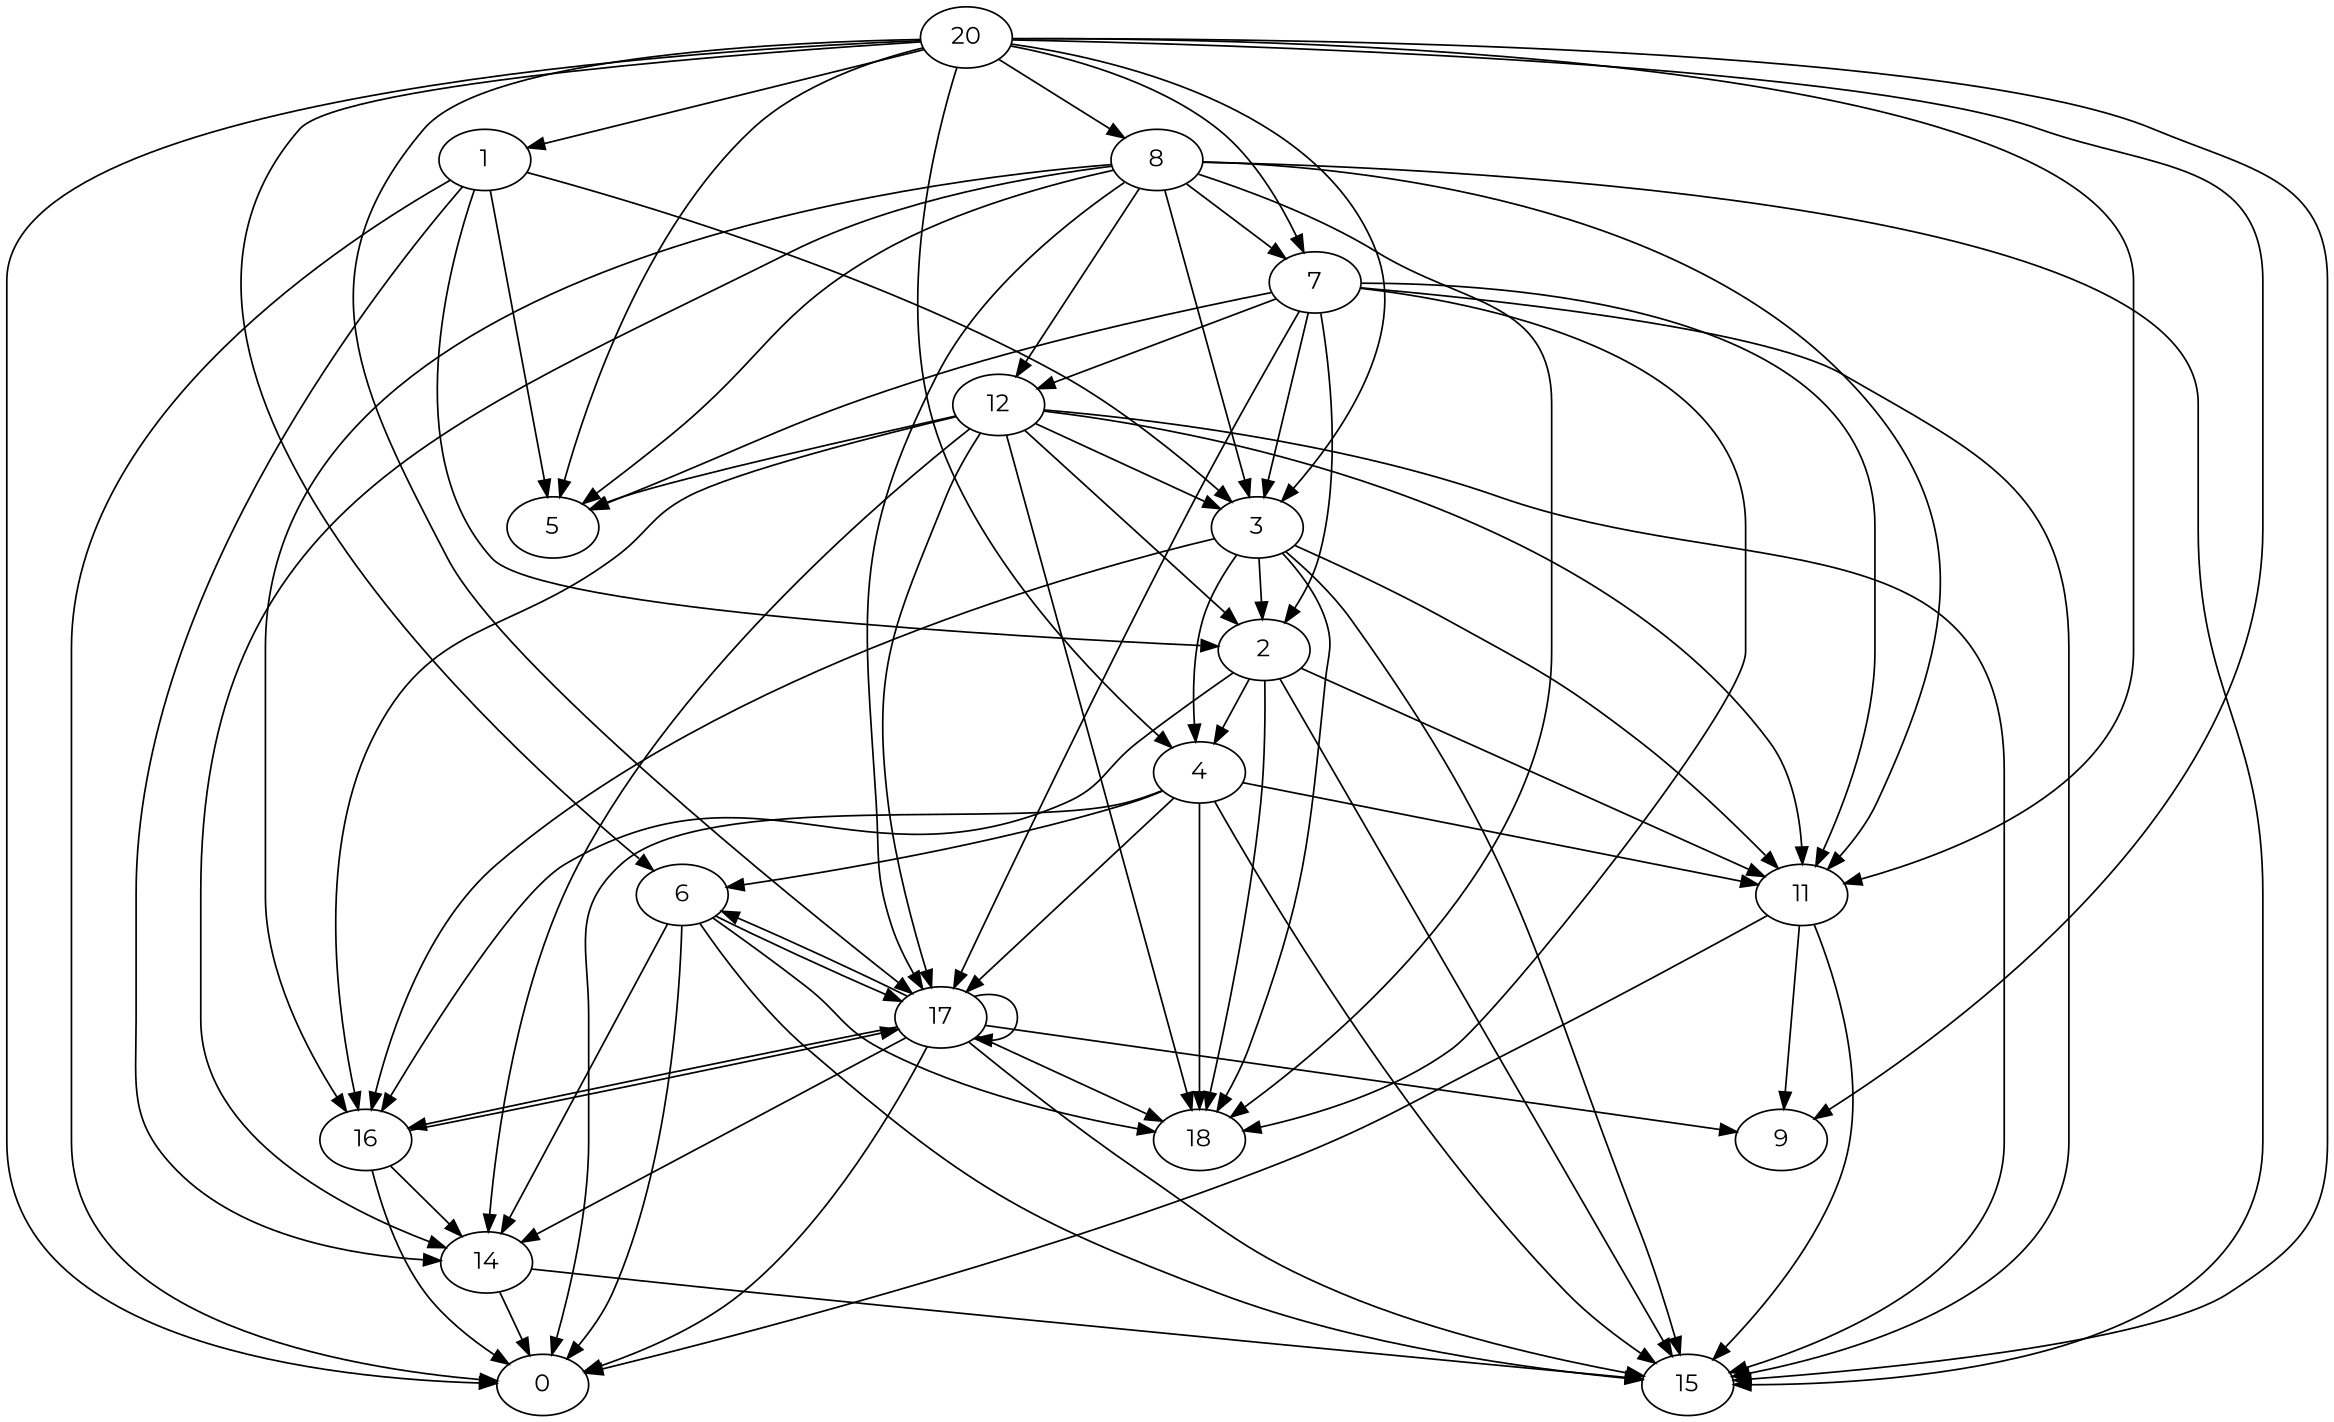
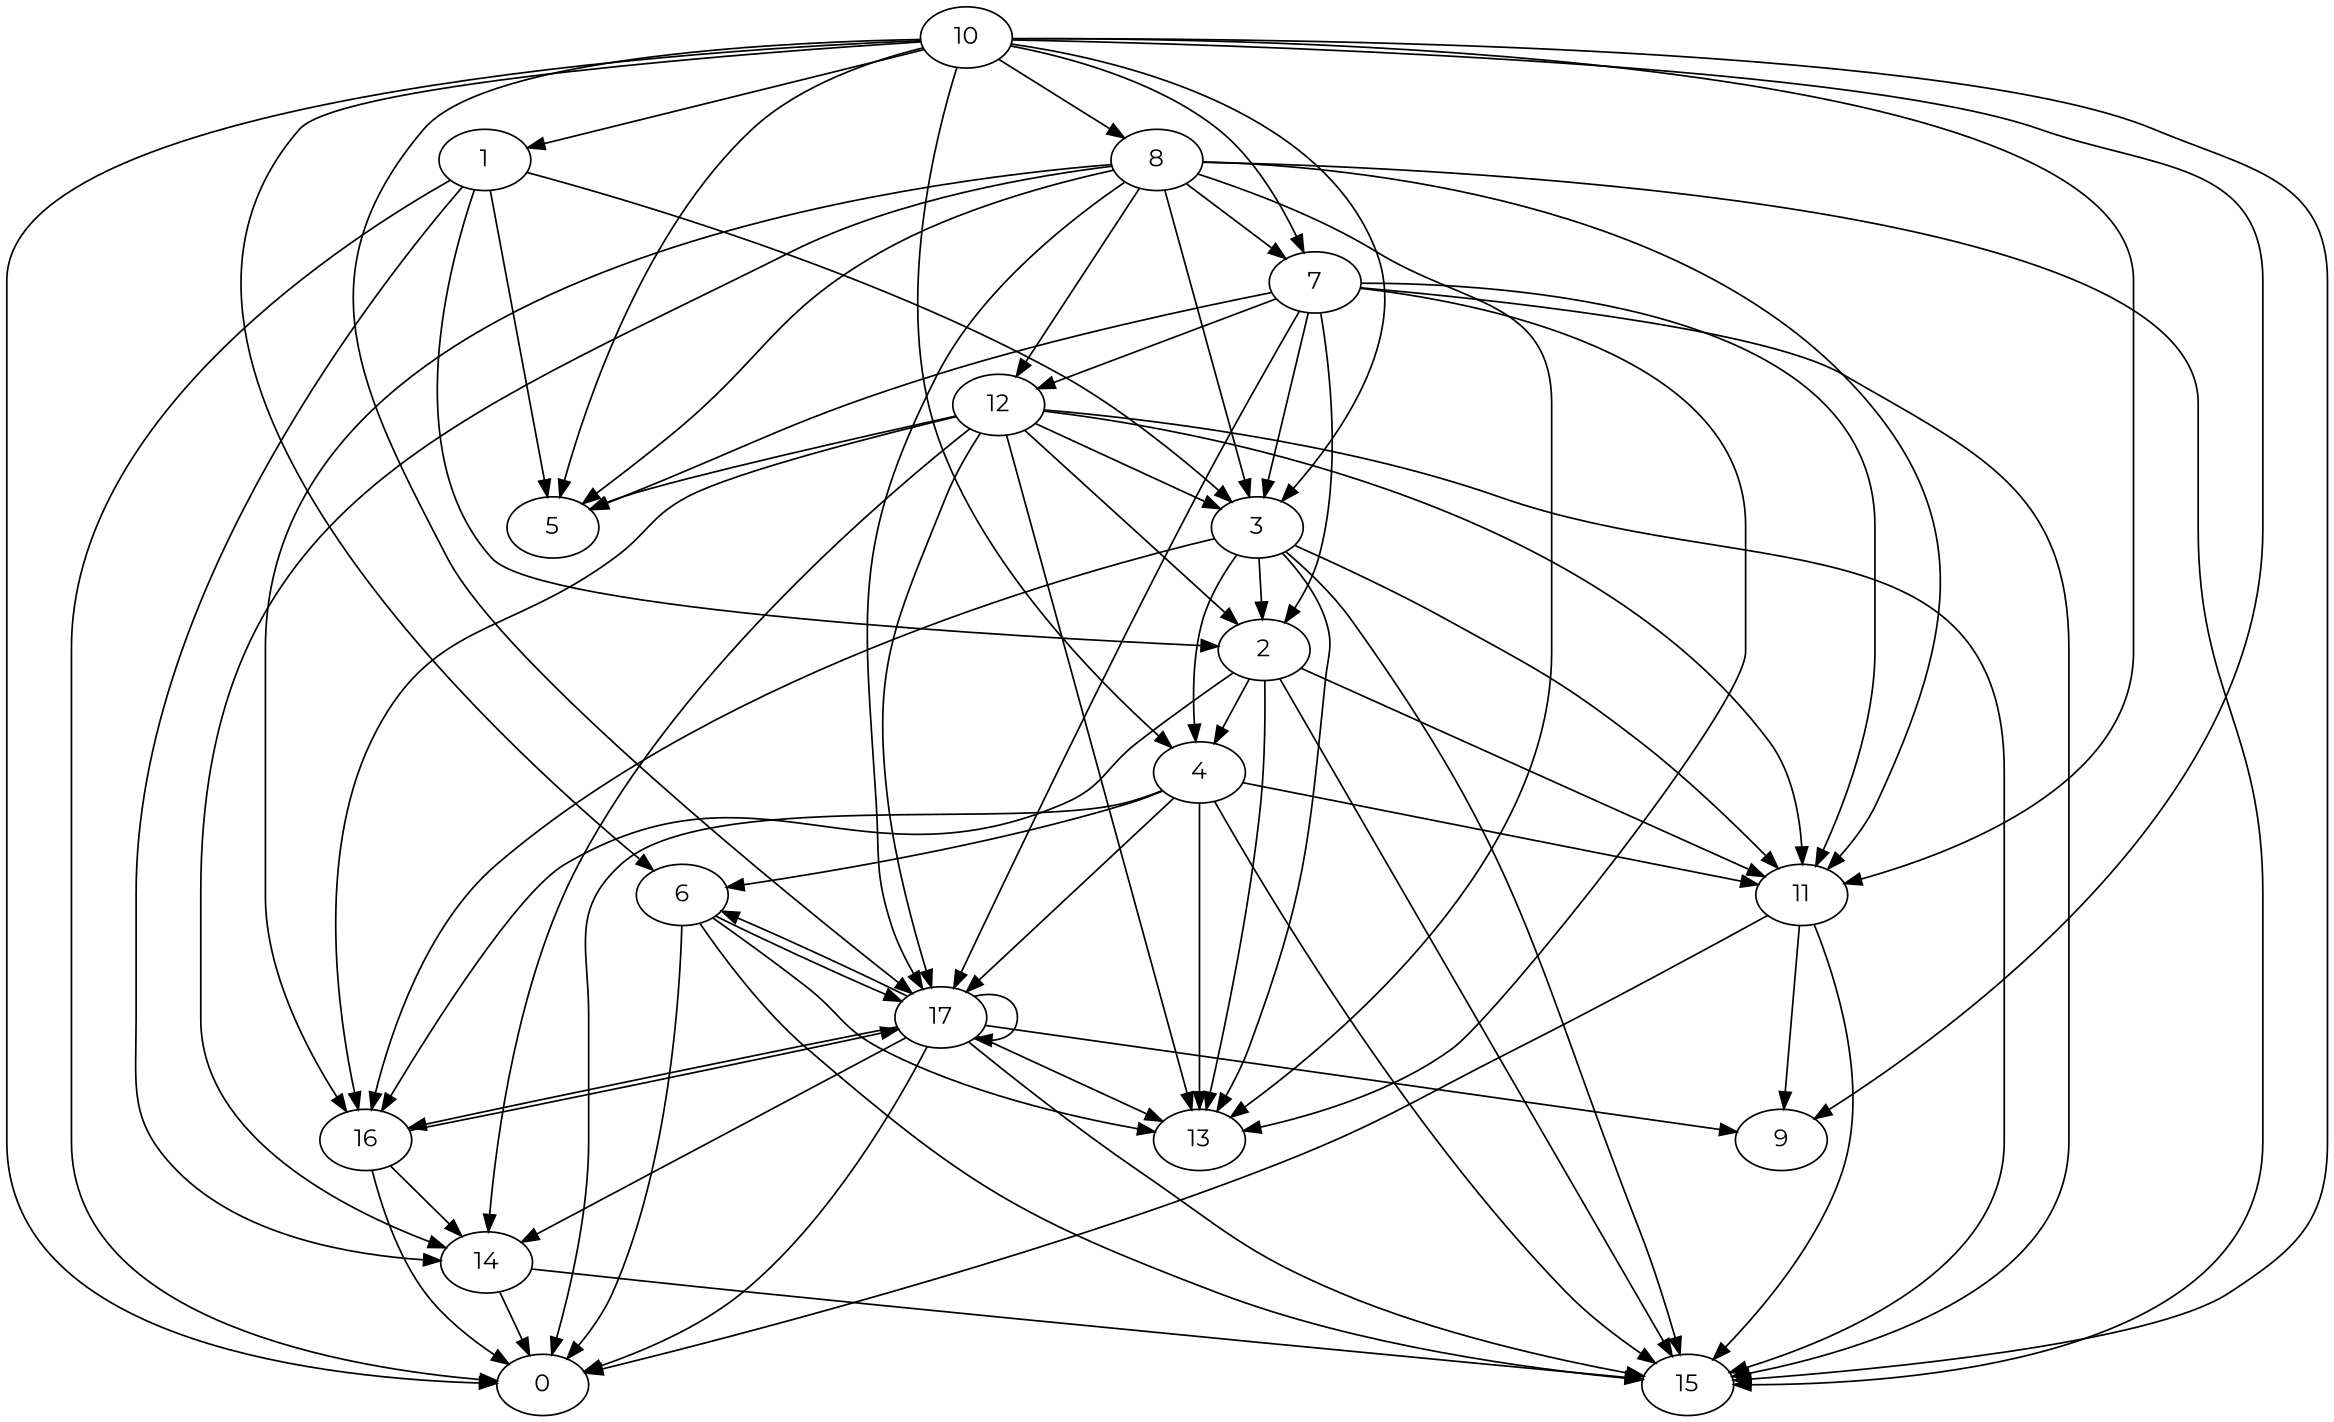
node "20": label "20" -> "10"
edge "6" -> "14": removed
node "18": label "18" -> "13"
